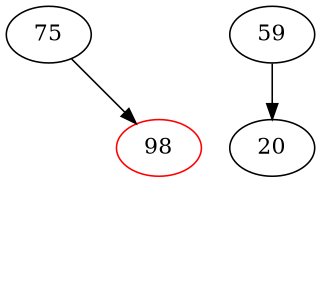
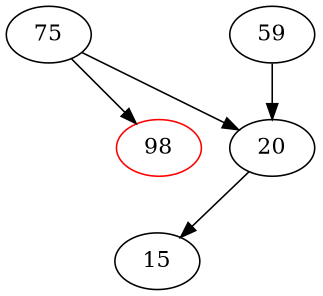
edge "75" -> "20": added
node "15": added
